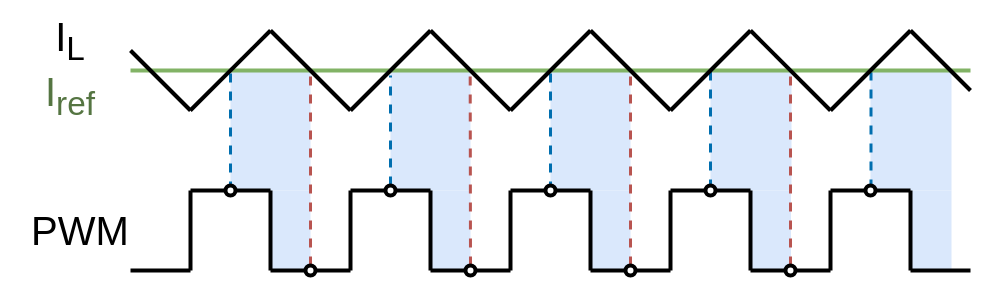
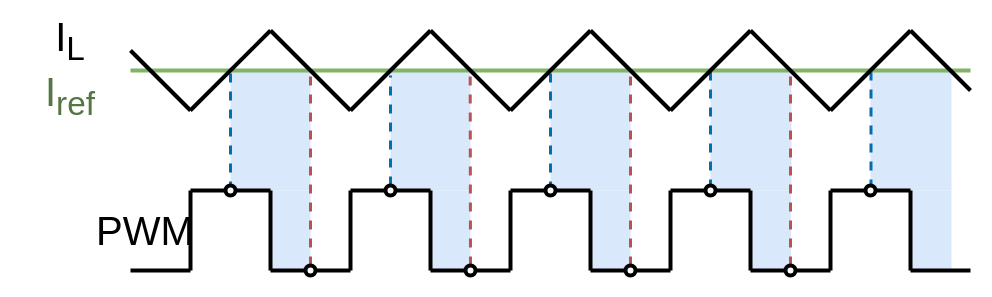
node "PWM": moved (81, 231) -> (146, 231)
